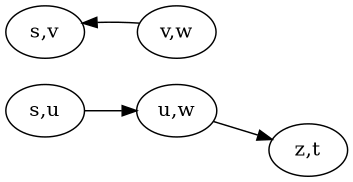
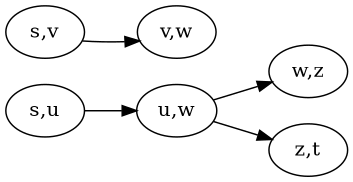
edge "v,w" -> "s,v": reversed
node "w,z": added
